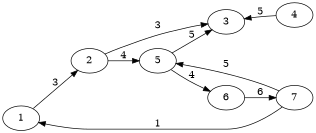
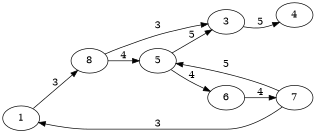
edge "4" -> "3": reversed
node "2": label "2" -> "8"
edge "6" -> "7": label "6" -> "4"
edge "7" -> "1": label "1" -> "3"
